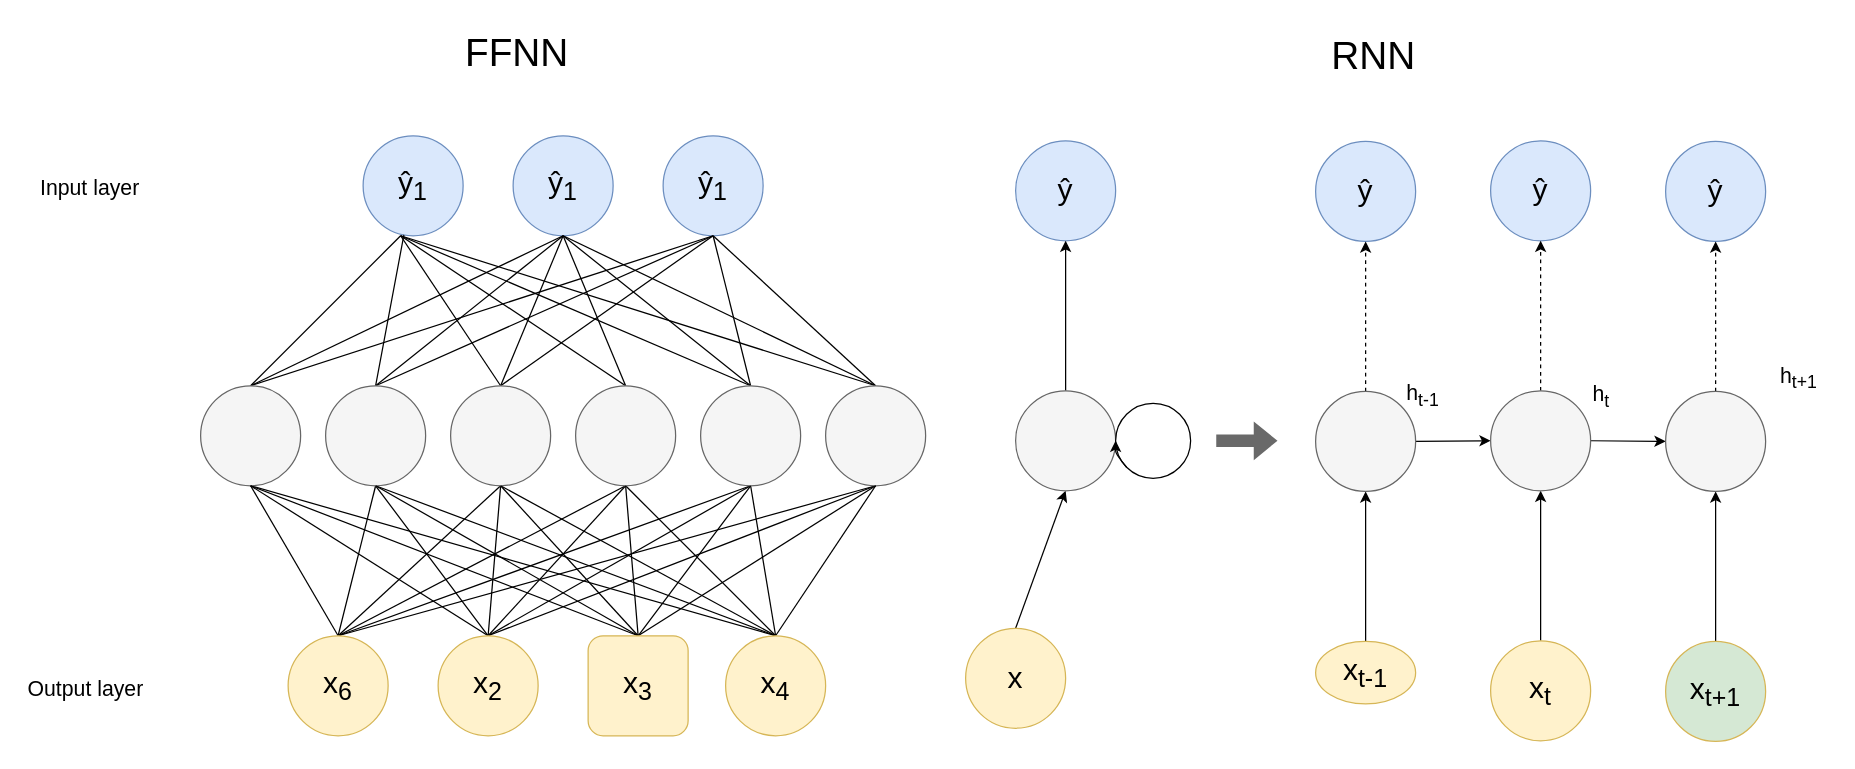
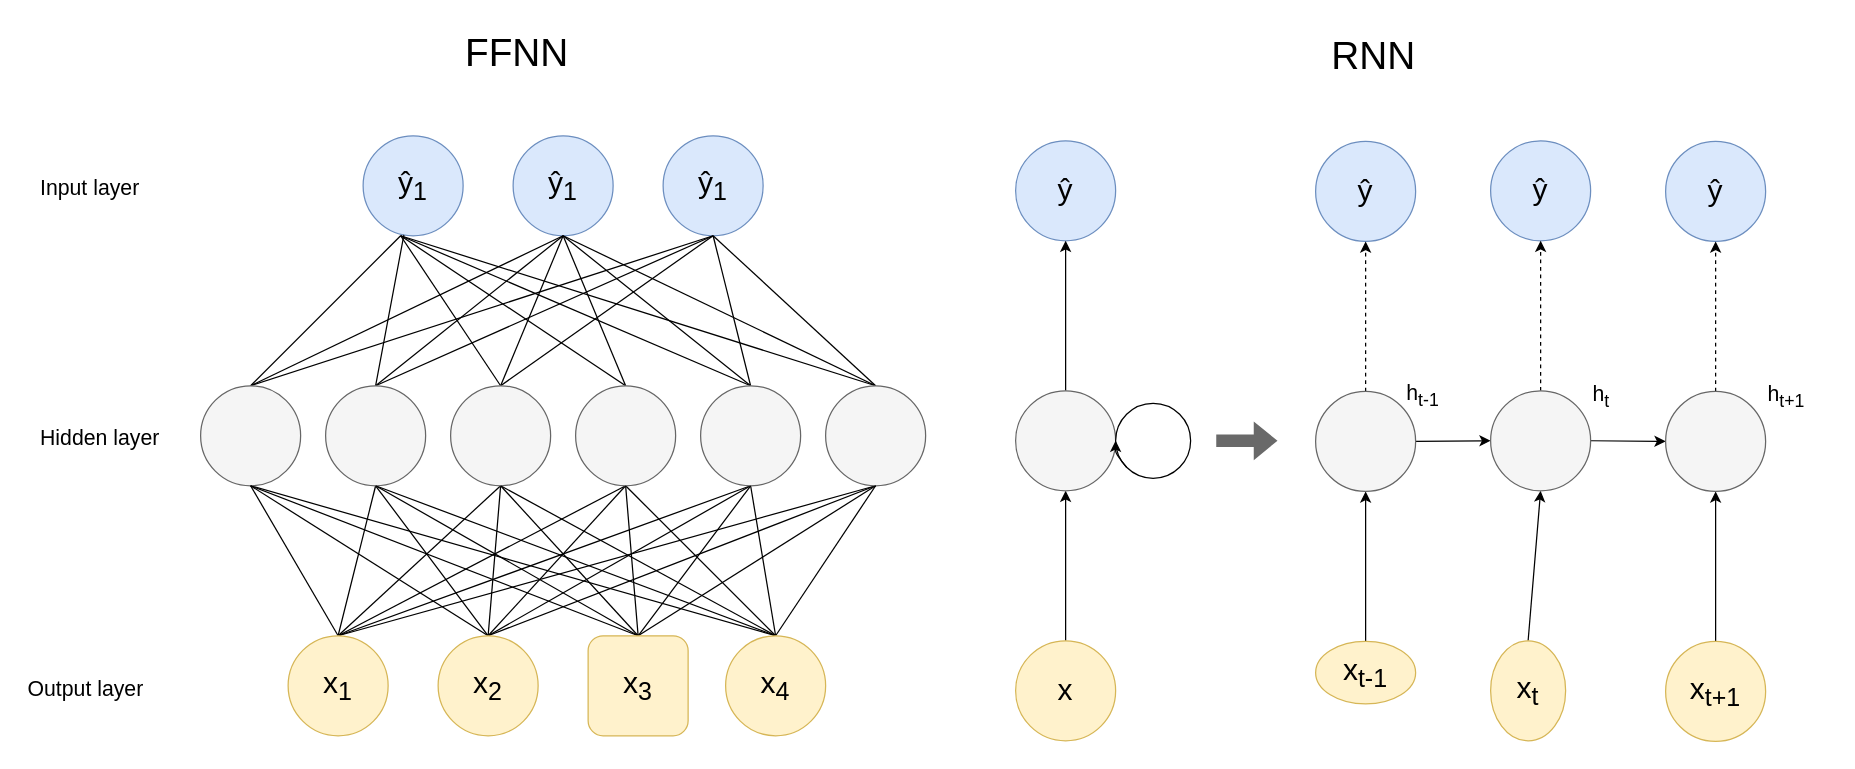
node "ht+1": moved (1809, 373) -> (1797, 391)
node "Hidden layer": added
node "x": moved (1016, 678) -> (1066, 691)
node "x6": label "x6" -> "x1"
node "xt": size 100x100 -> 75x100
node "xt+1": fillcolor #d5e8d4 -> #fff2cc
